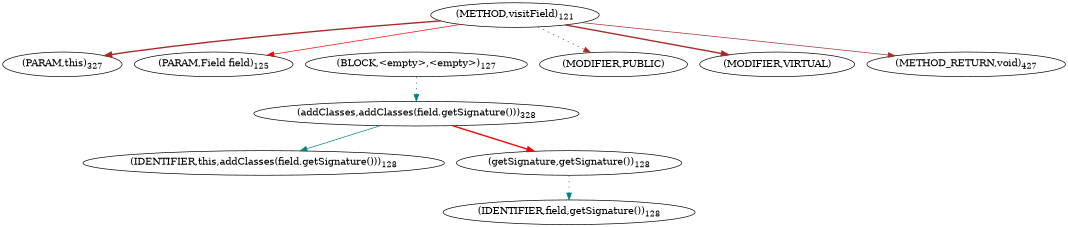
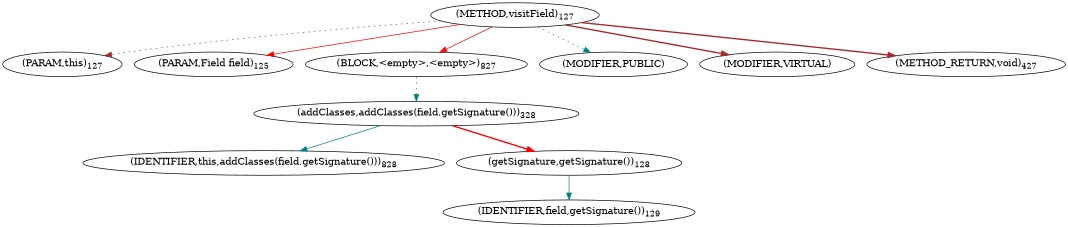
node "(METHOD,visitField)": text "121" -> "127"
edge "(METHOD,visitField)" -> "(PARAM,this)": style bold -> dotted
edge "(METHOD,visitField)" -> "(BLOCK,<empty>,<empty>)": added
edge "(METHOD,visitField)" -> "(MODIFIER,PUBLIC)": color brown -> teal
edge "(METHOD,visitField)" -> "(METHOD_RETURN,void)": style solid -> bold
node "(PARAM,this)": text "327" -> "127"
node "(BLOCK,<empty>,<empty>)": text "127" -> "827"
node "(IDENTIFIER,this,addClasses(field.getSignature()))": text "128" -> "828"
edge "(getSignature,getSignature())" -> "(IDENTIFIER,field,getSignature())": style dotted -> solid
node "(IDENTIFIER,field,getSignature())": text "128" -> "129"
